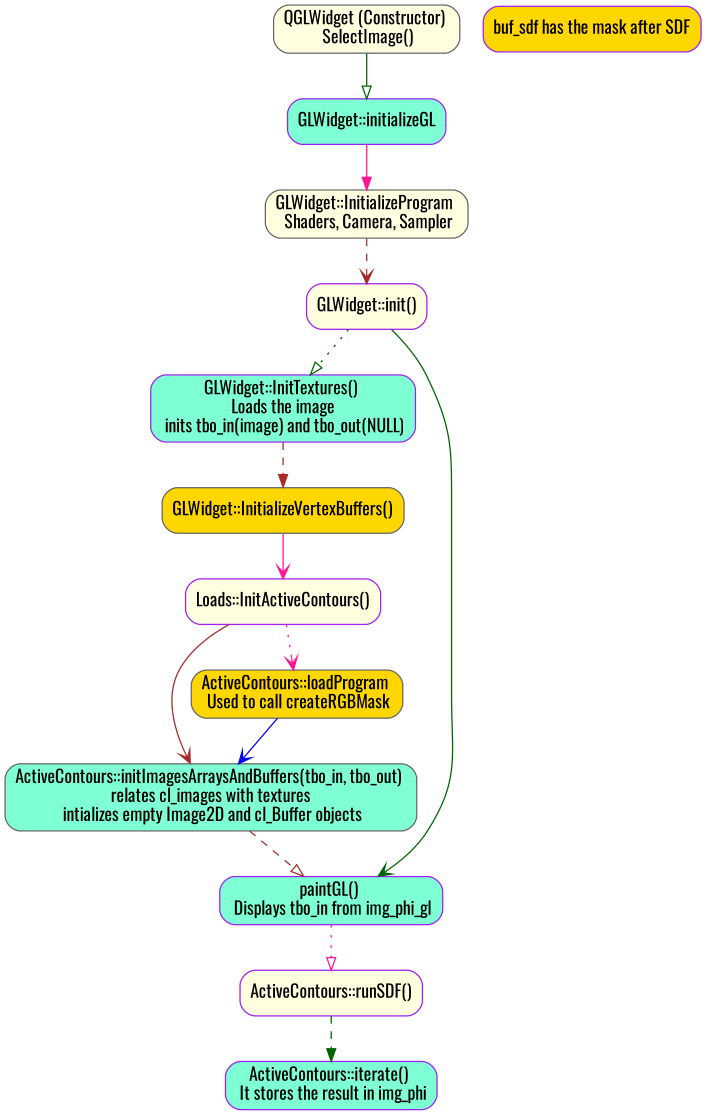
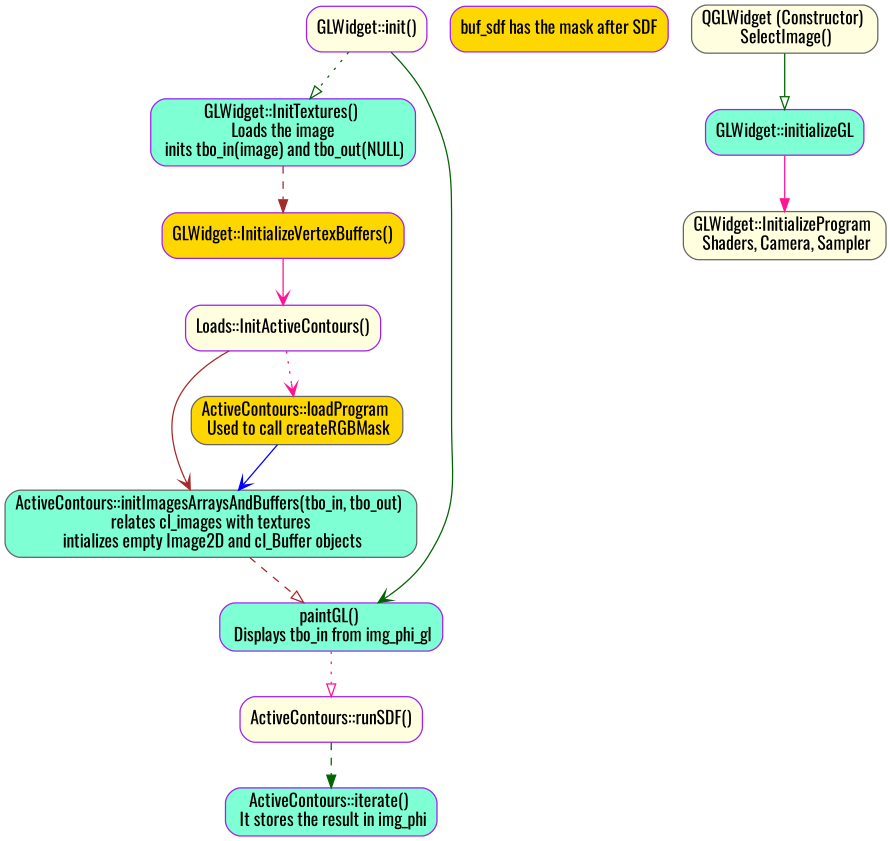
edge "GLWidget::InitializeProgram Shaders, Camera, Sampler" -> "GLWidget::init()": removed
node "GLWidget::InitializeVertexBuffers()": color gray40 -> purple
